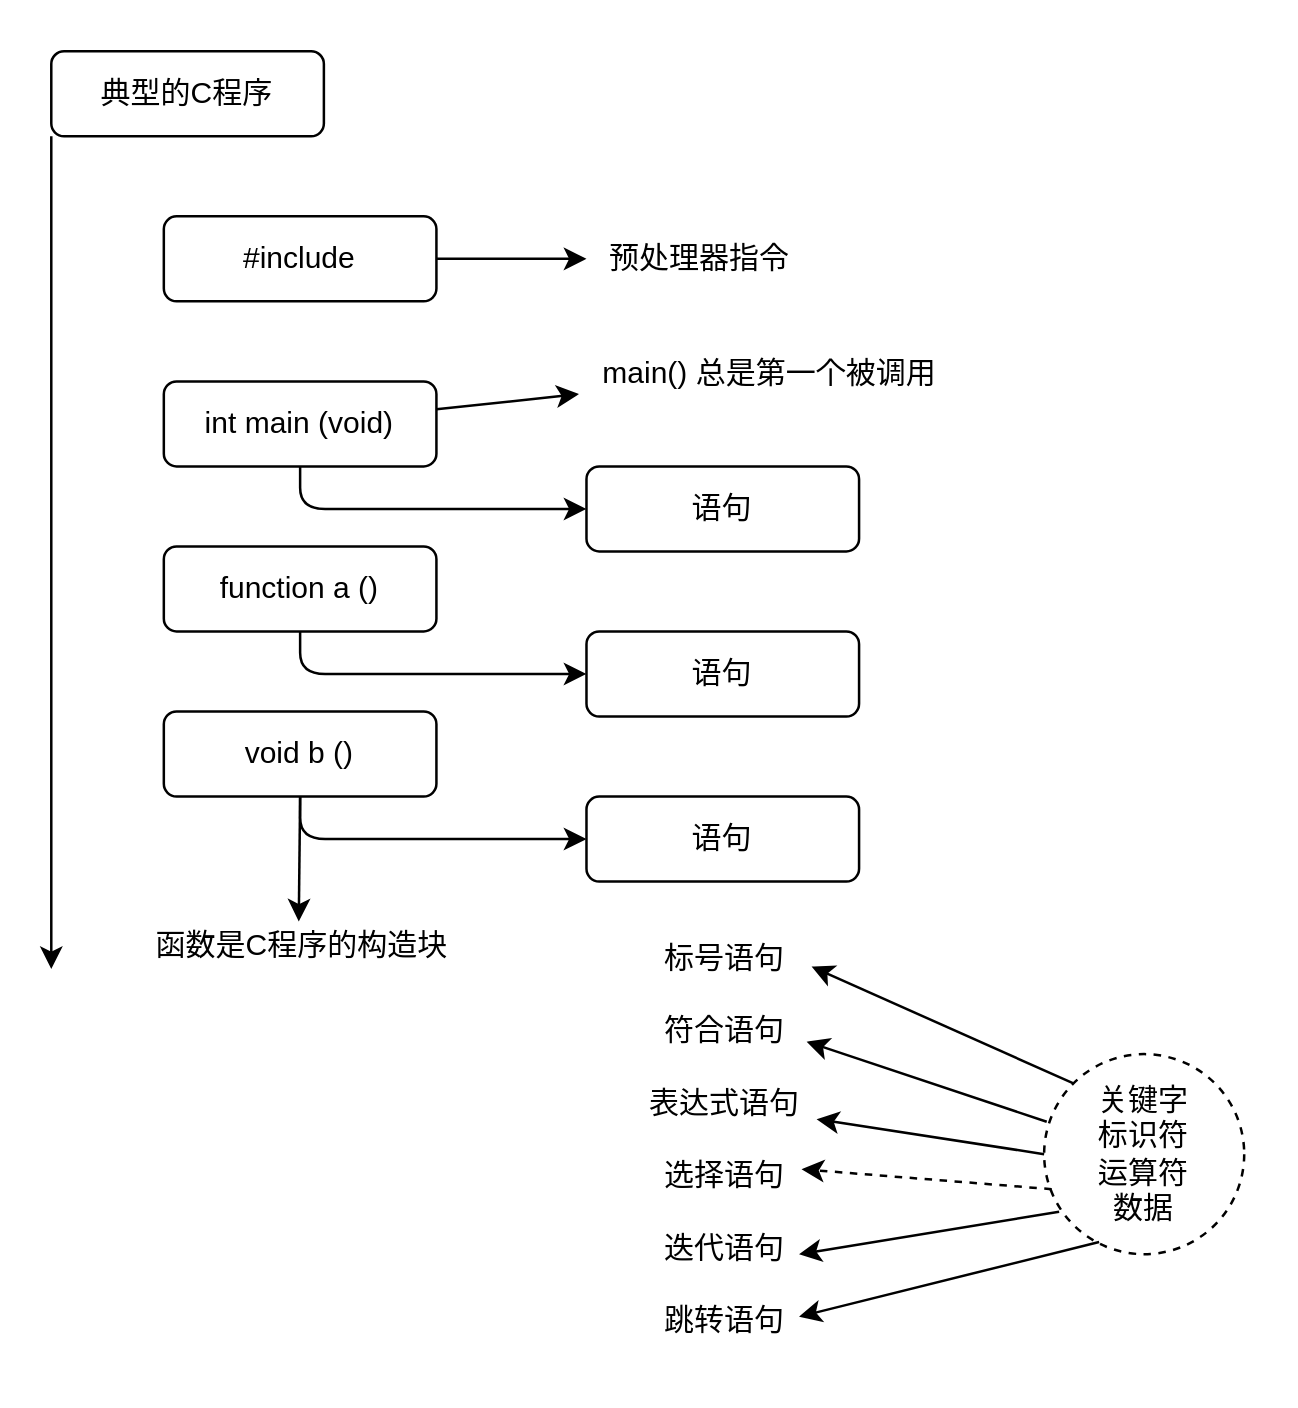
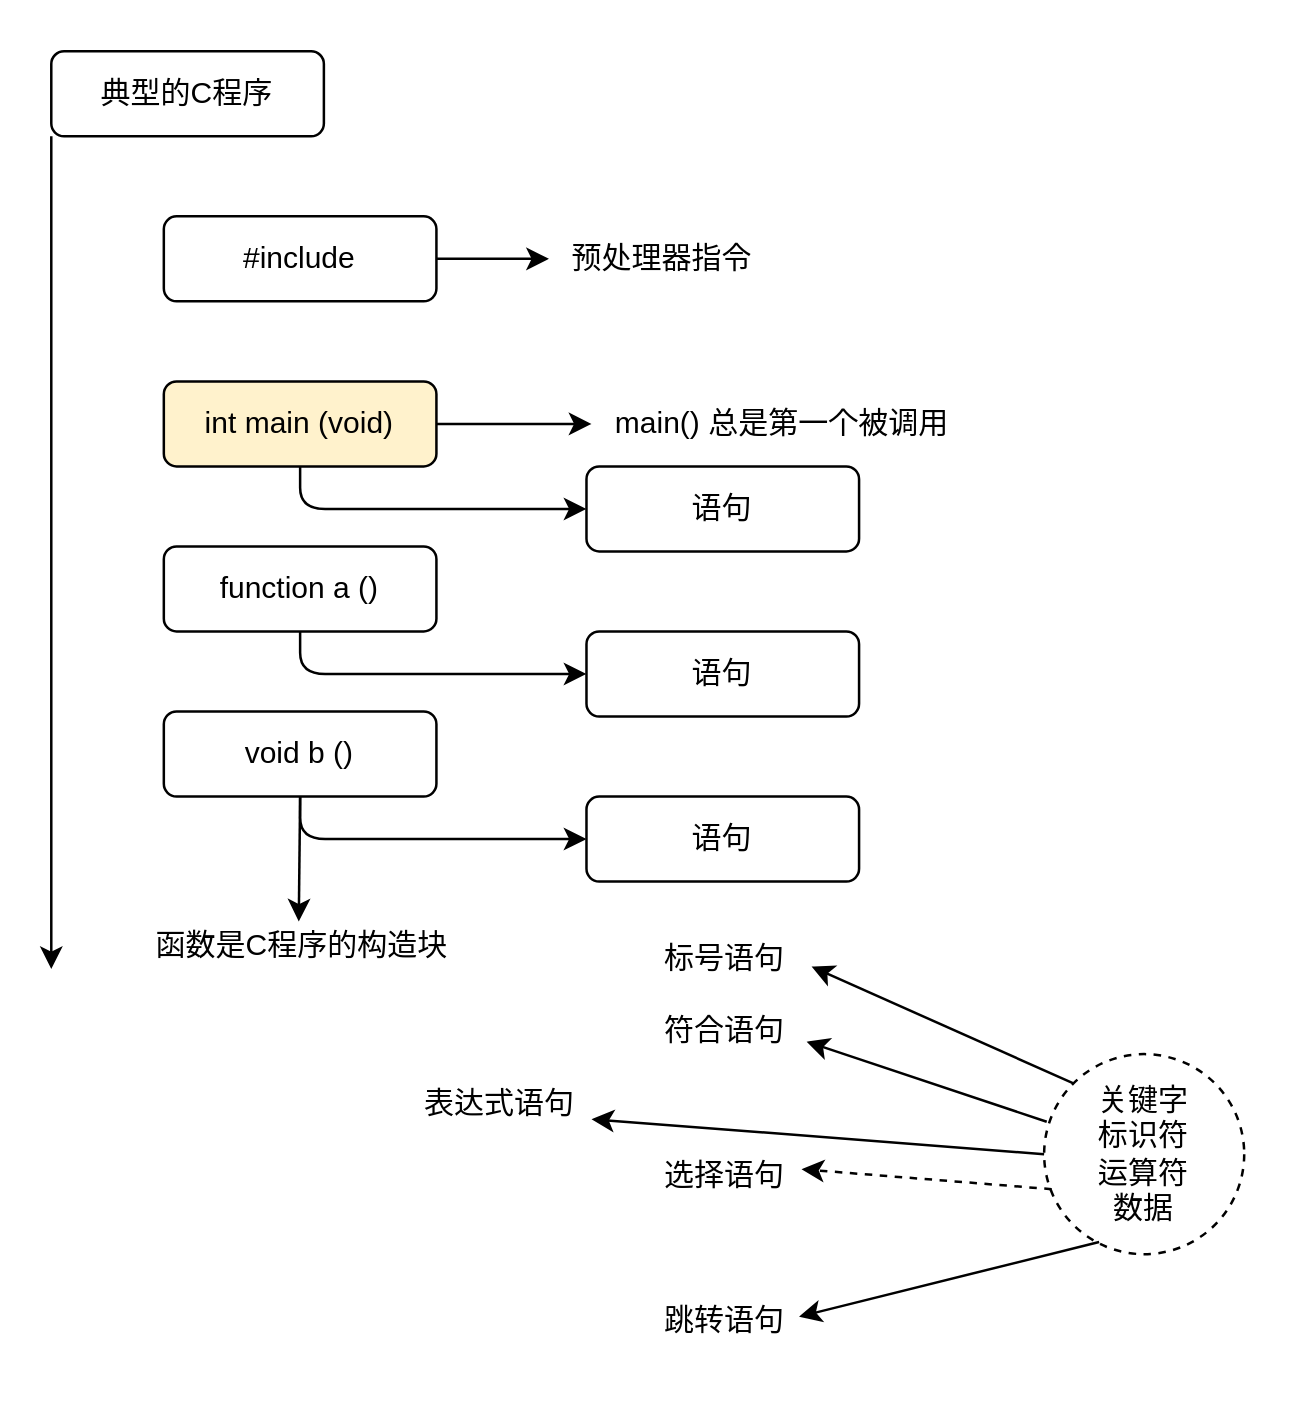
node "预处理器指令": moved (699, 259) -> (661, 259)
node "main() 总是第一个被调用": moved (768, 374) -> (780, 424)
node "int main (void)": fillcolor #ffffff -> #fff2cc
node "表达式语句": moved (723, 1104) -> (498, 1104)
edge "关键字 标识符 运算符 数据" -> "迭代语句": removed
node "迭代语句": removed
